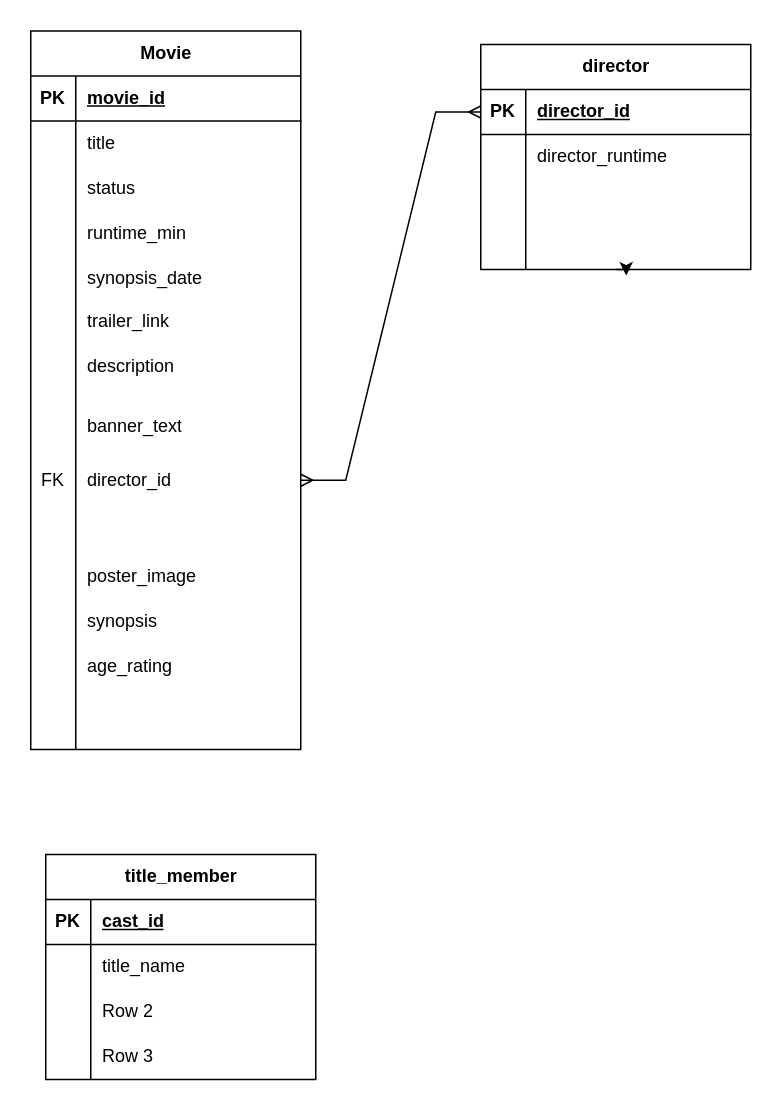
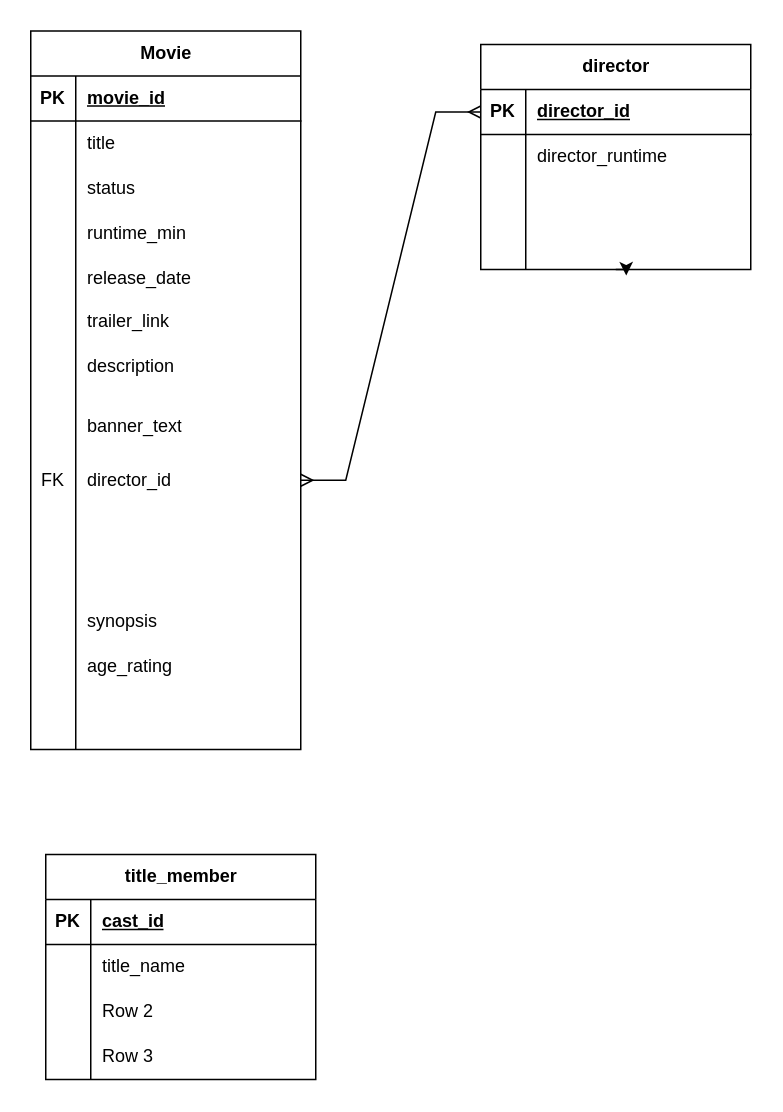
node "synopsis_date": label "synopsis_date" -> "release_date"
node "poster_image": removed
